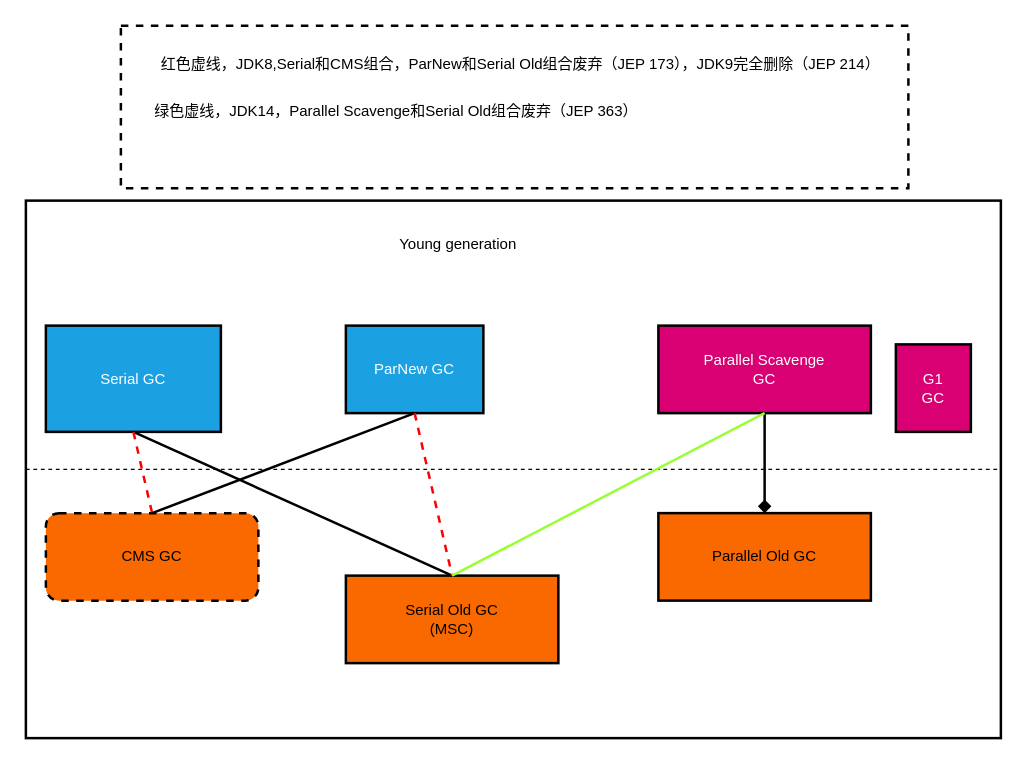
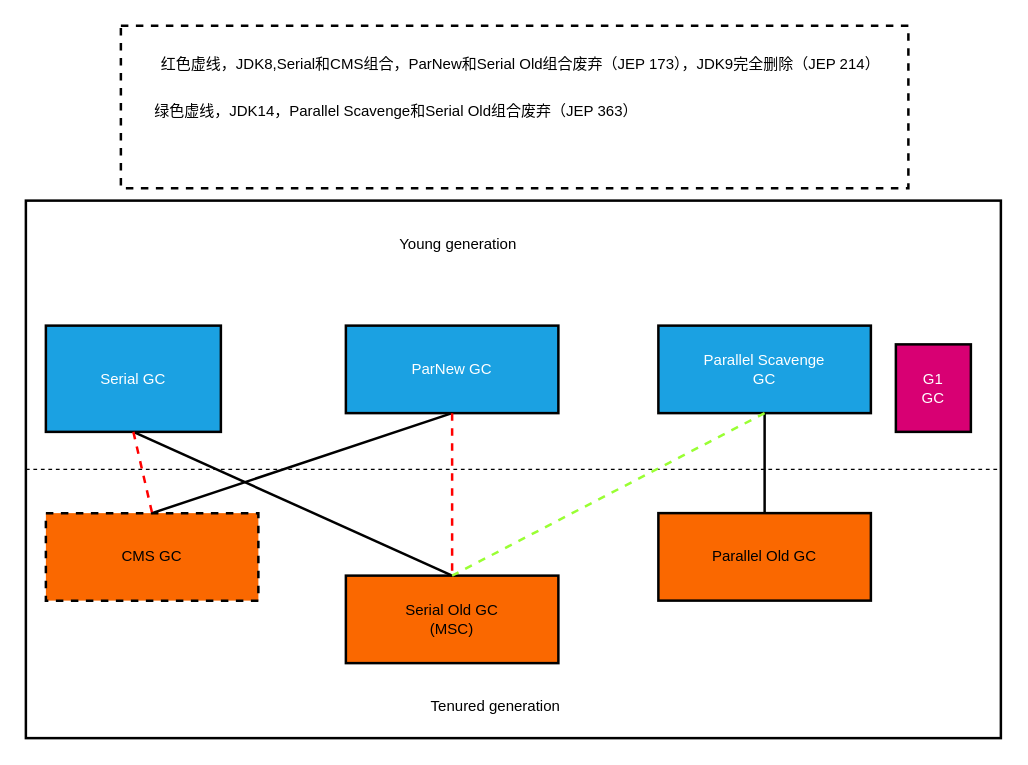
node "ParNew GC": size 138x88 -> 213x88
node "Parallel Scavenge GC": fillcolor #d80073 -> #1ba1e2
edge "Parallel Scavenge GC" -> "Parallel Old GC": arrowhead diamond -> none
edge "Parallel Scavenge GC" -- "Serial Old GC (MSC)": style solid -> dashed
node "CMS GC": shape rounded rectangle -> rectangle
node "Tenured generation": added
